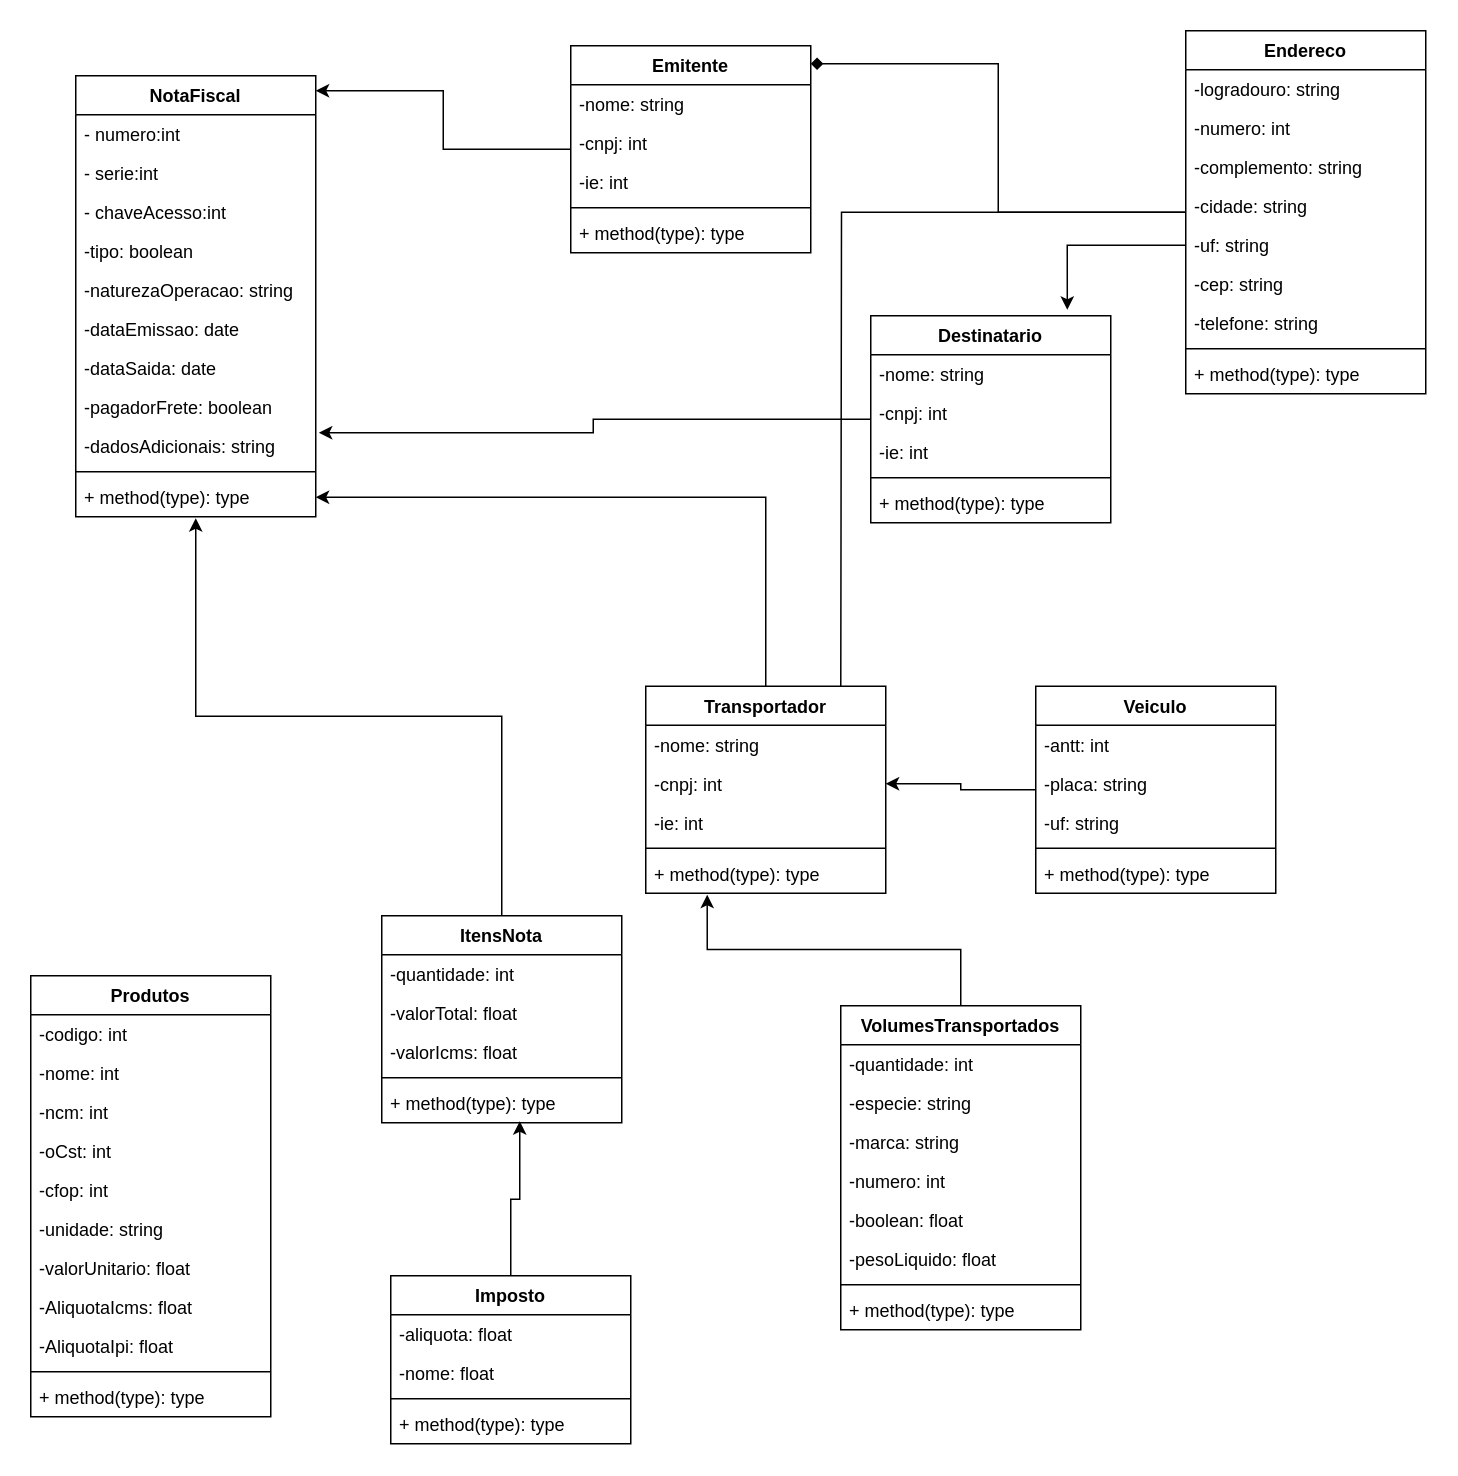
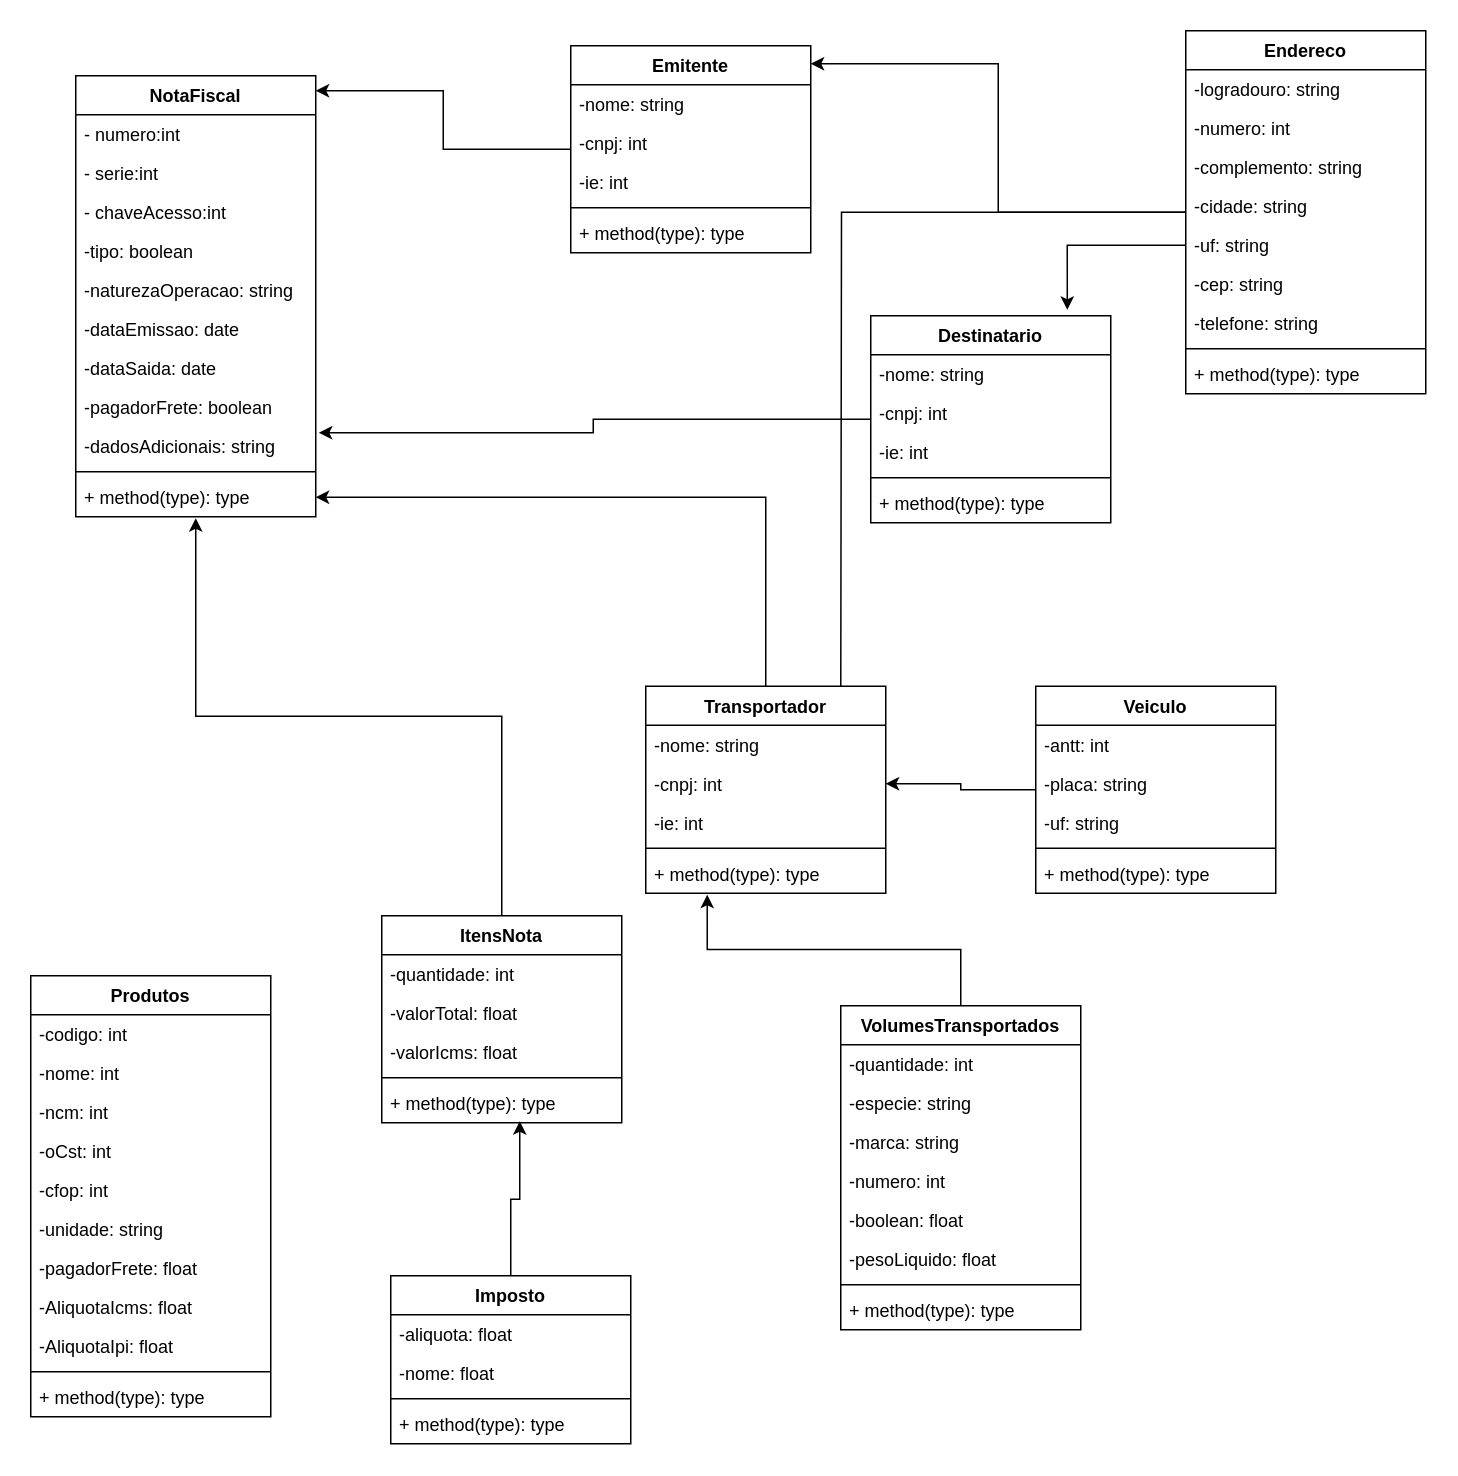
edge "Endereco" -> "Emitente": arrowhead diamond -> classic
node "-valorUnitario: float": label "-valorUnitario: float" -> "-pagadorFrete: float"
